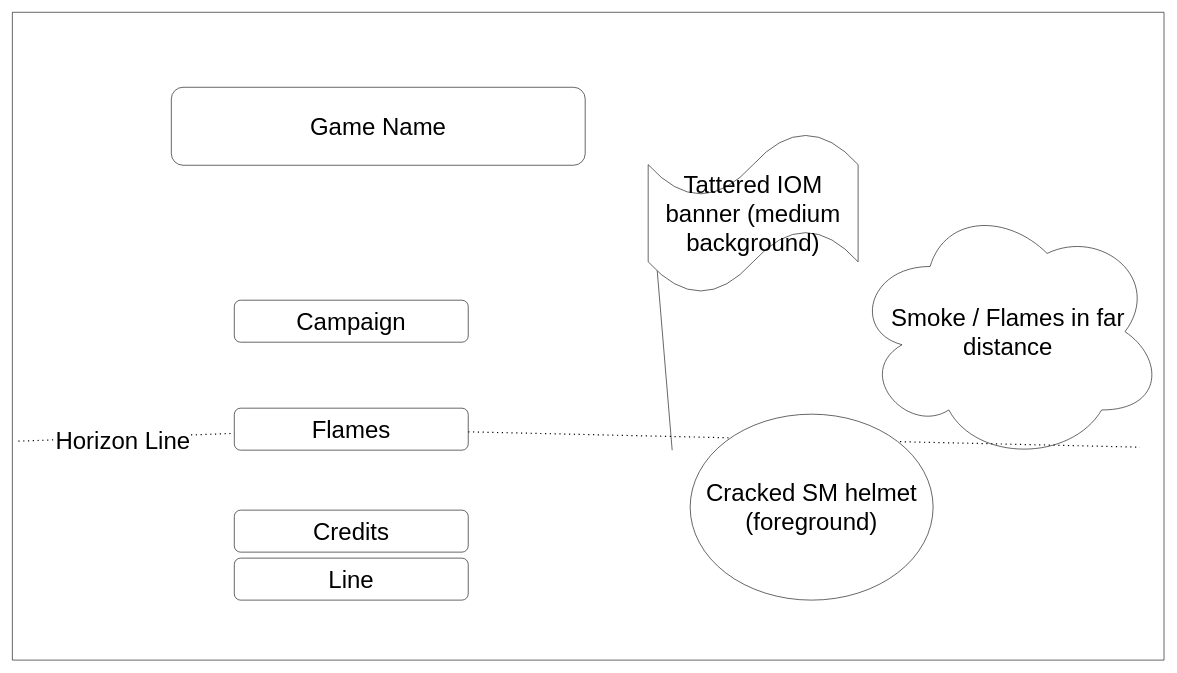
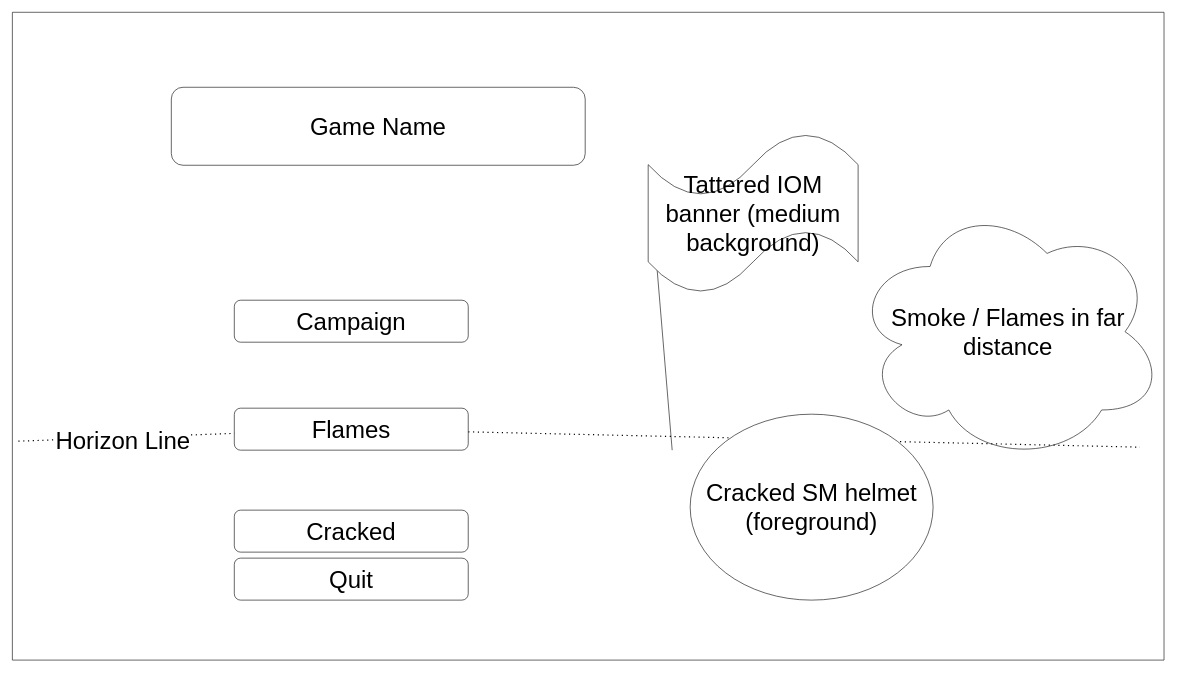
node "Credits": label "Credits" -> "Cracked"
node "Line": label "Line" -> "Quit"
